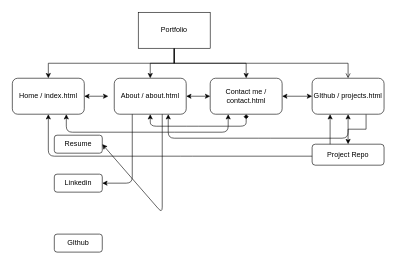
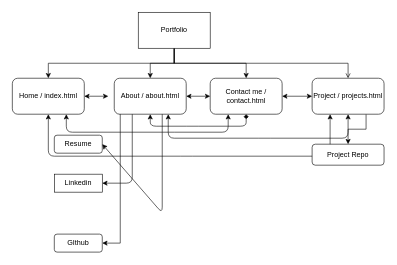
node "GIthub / projects.html": label "GIthub / projects.html" -> "Project / projects.html"
node "Linkedin": shape rounded rectangle -> rectangle
edge "About / about.html" -> "GIthub": added
